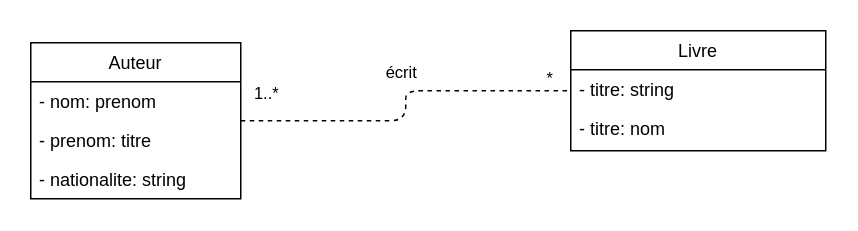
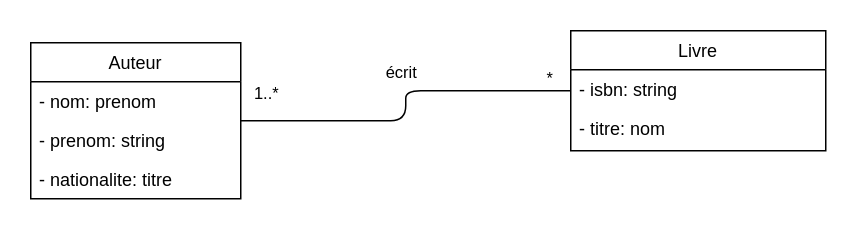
node "- titre: string": label "- titre: string" -> "- isbn: string"
edge "Livre" -- "Auteur": style dashed -> solid
node "- prenom: titre": label "- prenom: titre" -> "- prenom: string"
node "- nationalite: string": label "- nationalite: string" -> "- nationalite: titre"
